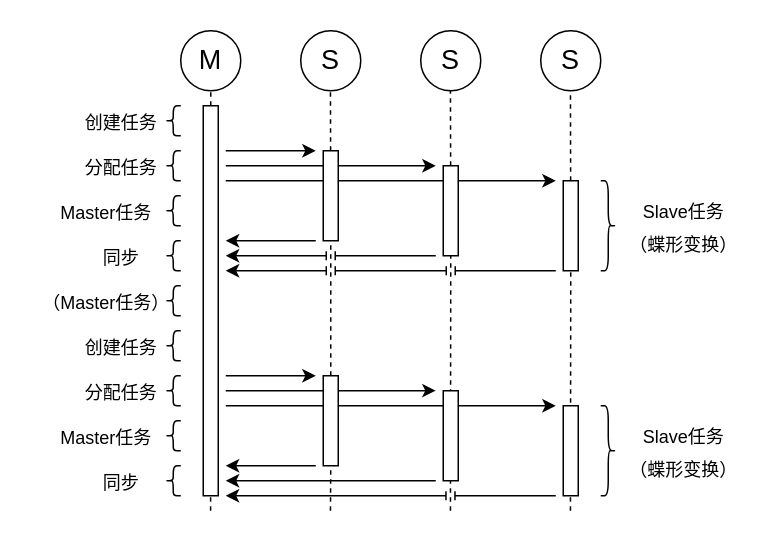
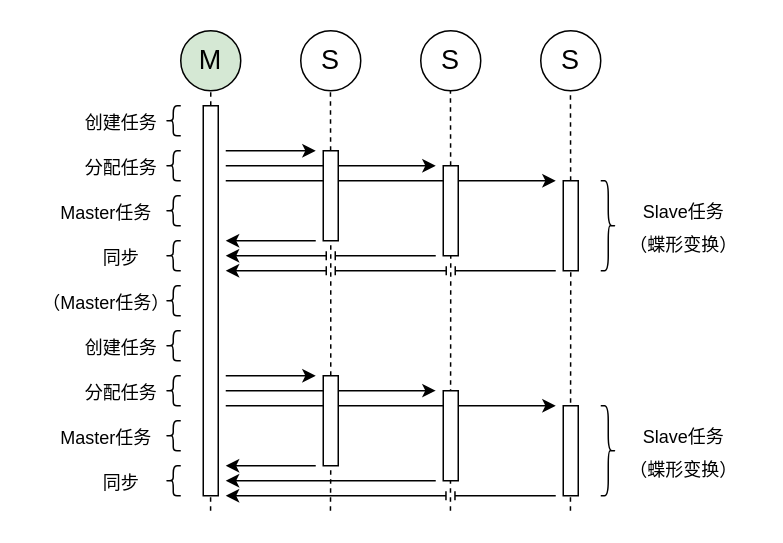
node "M": fillcolor #ffffff -> #d5e8d4
